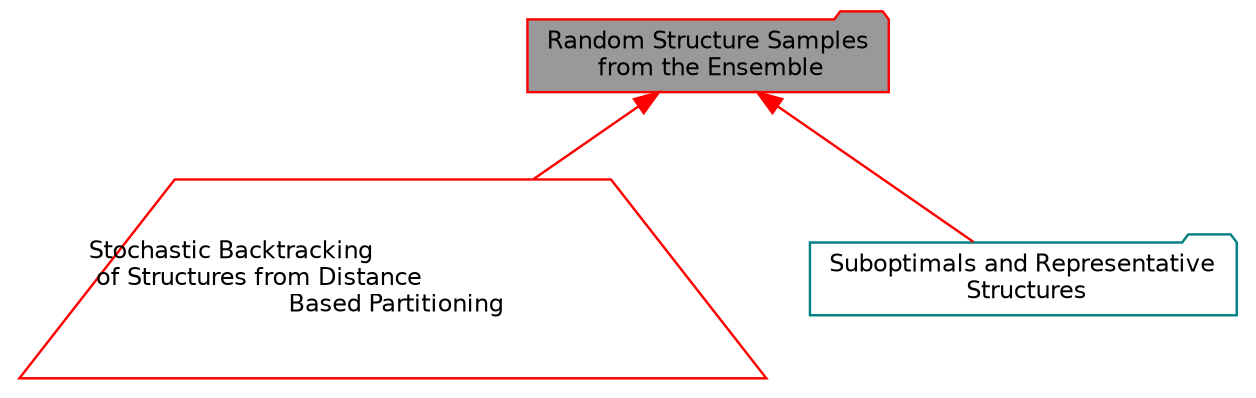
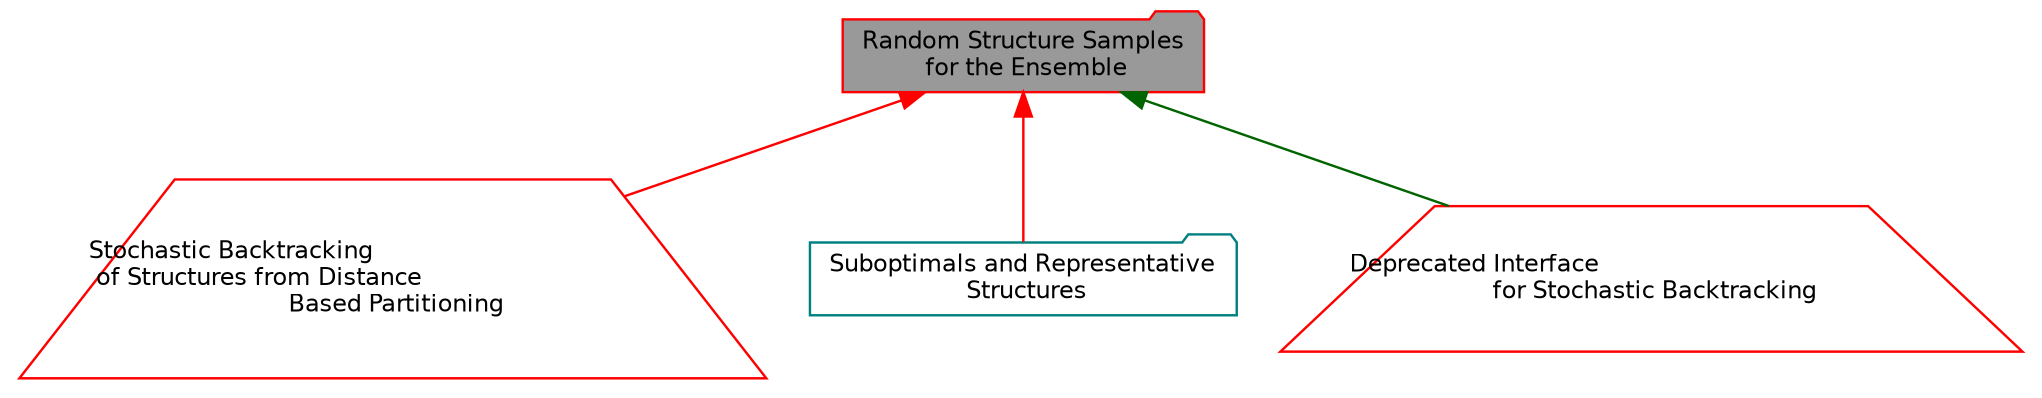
node "Random Structure Samples from the Ensemble": label "Random Structure Samples from the Ensemble" -> "Random Structure Samples for the Ensemble"
node "Deprecated Interface for Stochastic Backtracking": added
